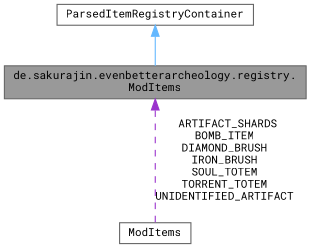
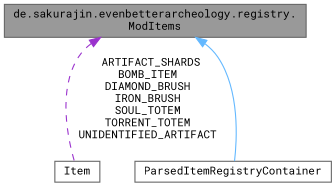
edge "de.sakurajin.evenbetterarcheology.registry. ModItems" -> "ParsedItemRegistryContainer": reversed
node "ModItems": label "ModItems" -> "Item"
